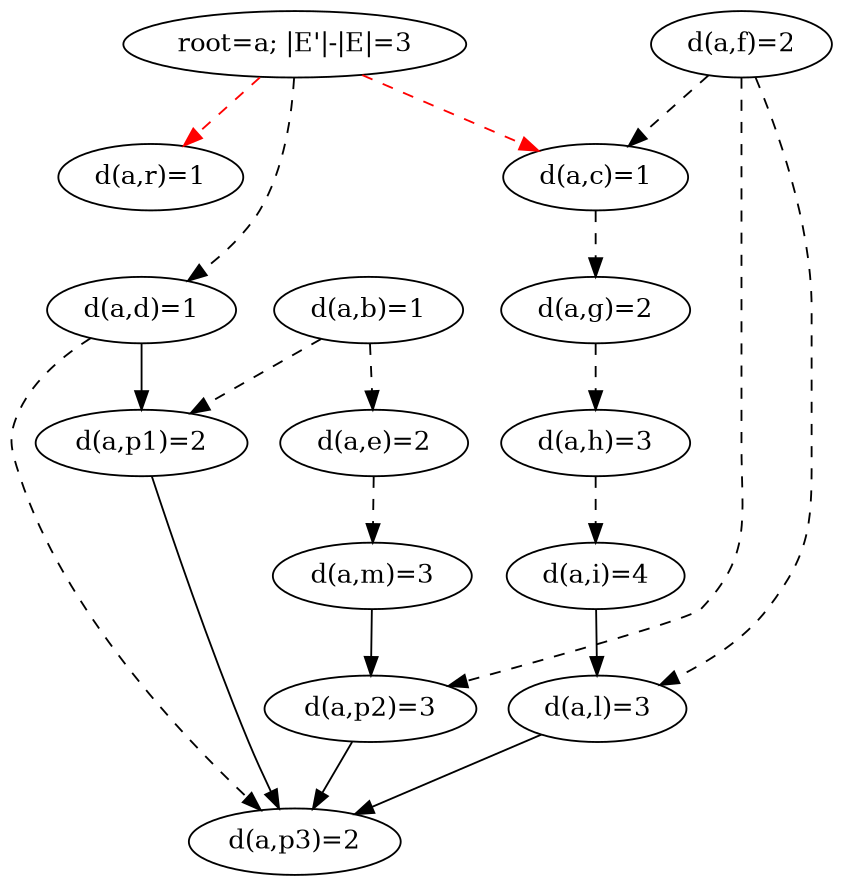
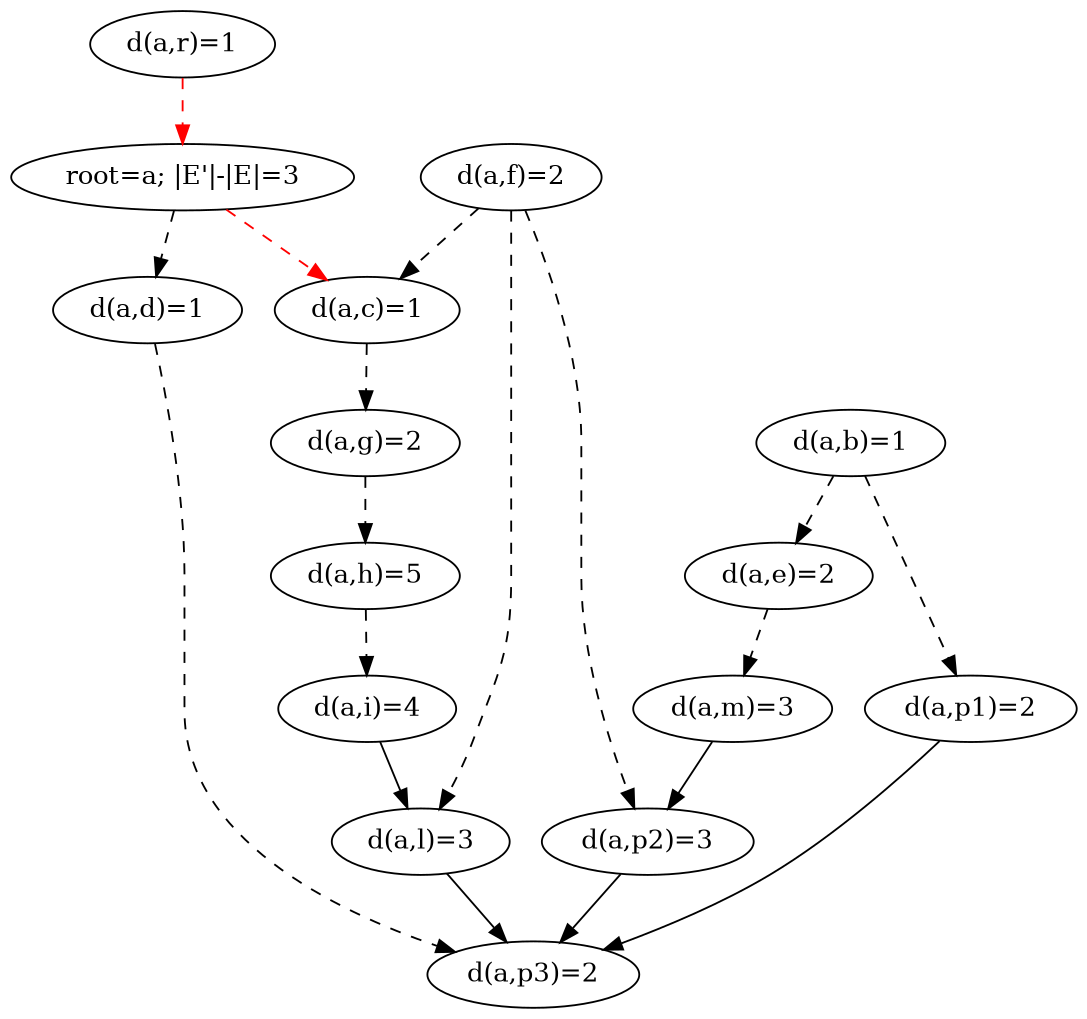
edge "root=a; |E'|-|E|=3" -> "d(a,r)=1": reversed
edge "d(a,d)=1" -> "d(a,p1)=2": removed
node "d(a,h)=3": label "d(a,h)=3" -> "d(a,h)=5"
